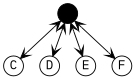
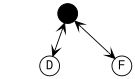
node "C": removed
node "E": removed
